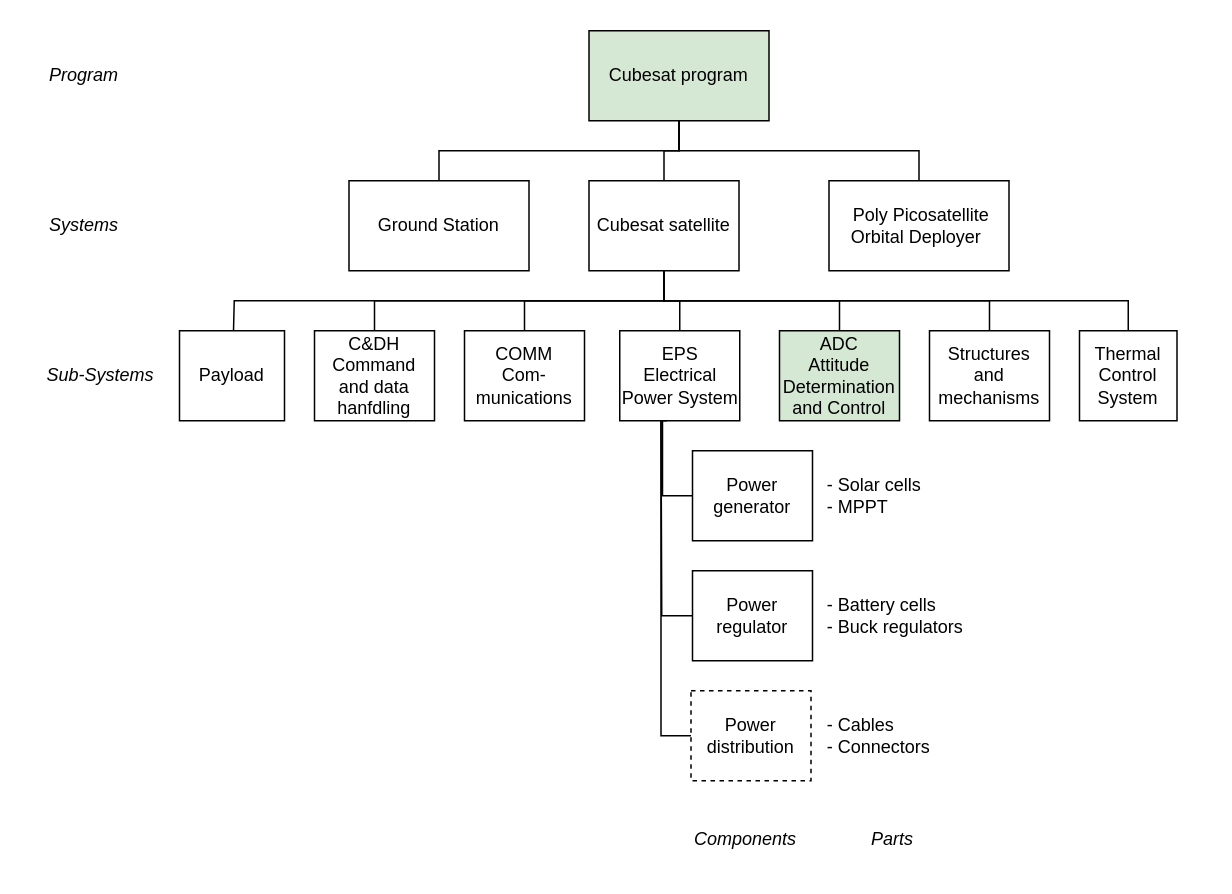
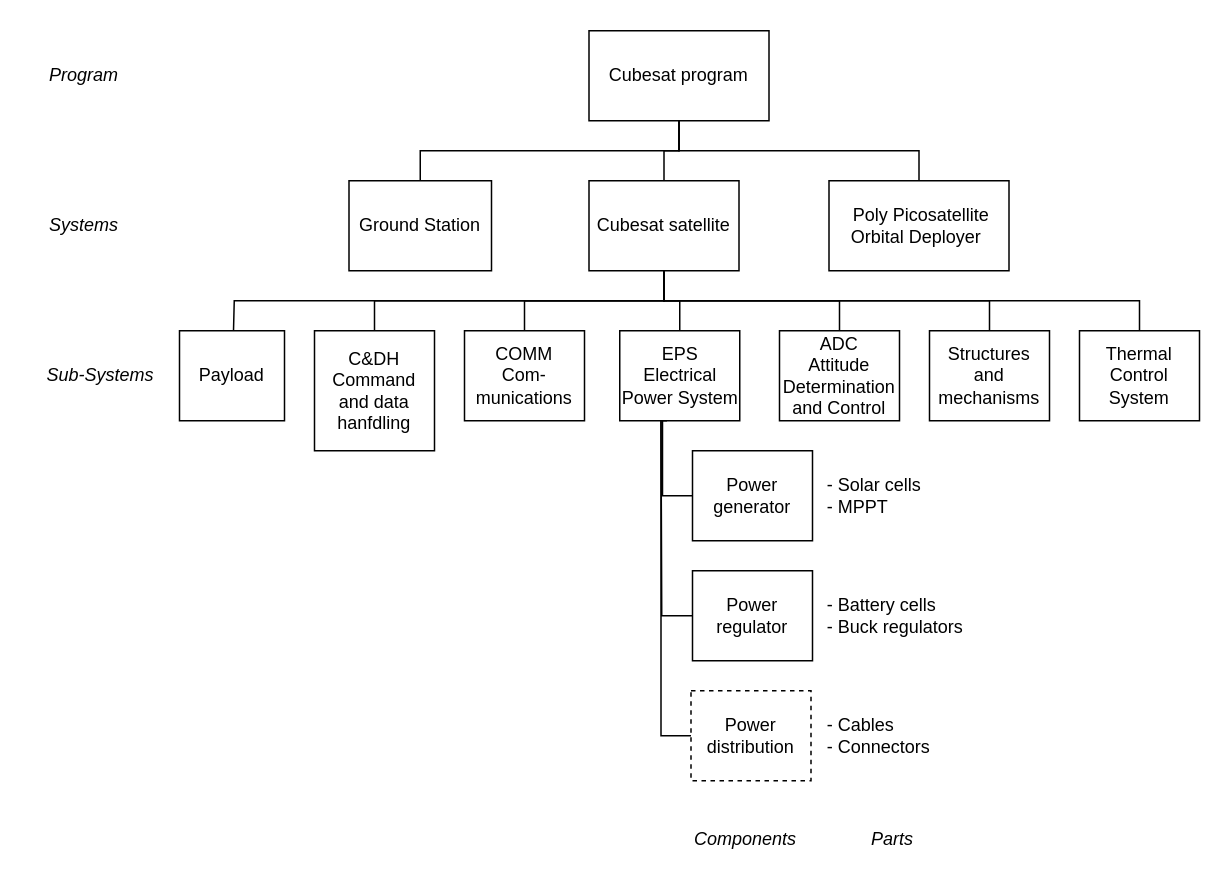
node "Cubesat program": fillcolor #d5e8d4 -> #ffffff
node "Ground Station": size 180x90 -> 143x90
node "C&DH Command and data hanfdling": size 120x90 -> 120x120
node "ADC Attitude Determination and Control": fillcolor #d5e8d4 -> #ffffff
node "Thermal Control System": size 98x90 -> 120x90
